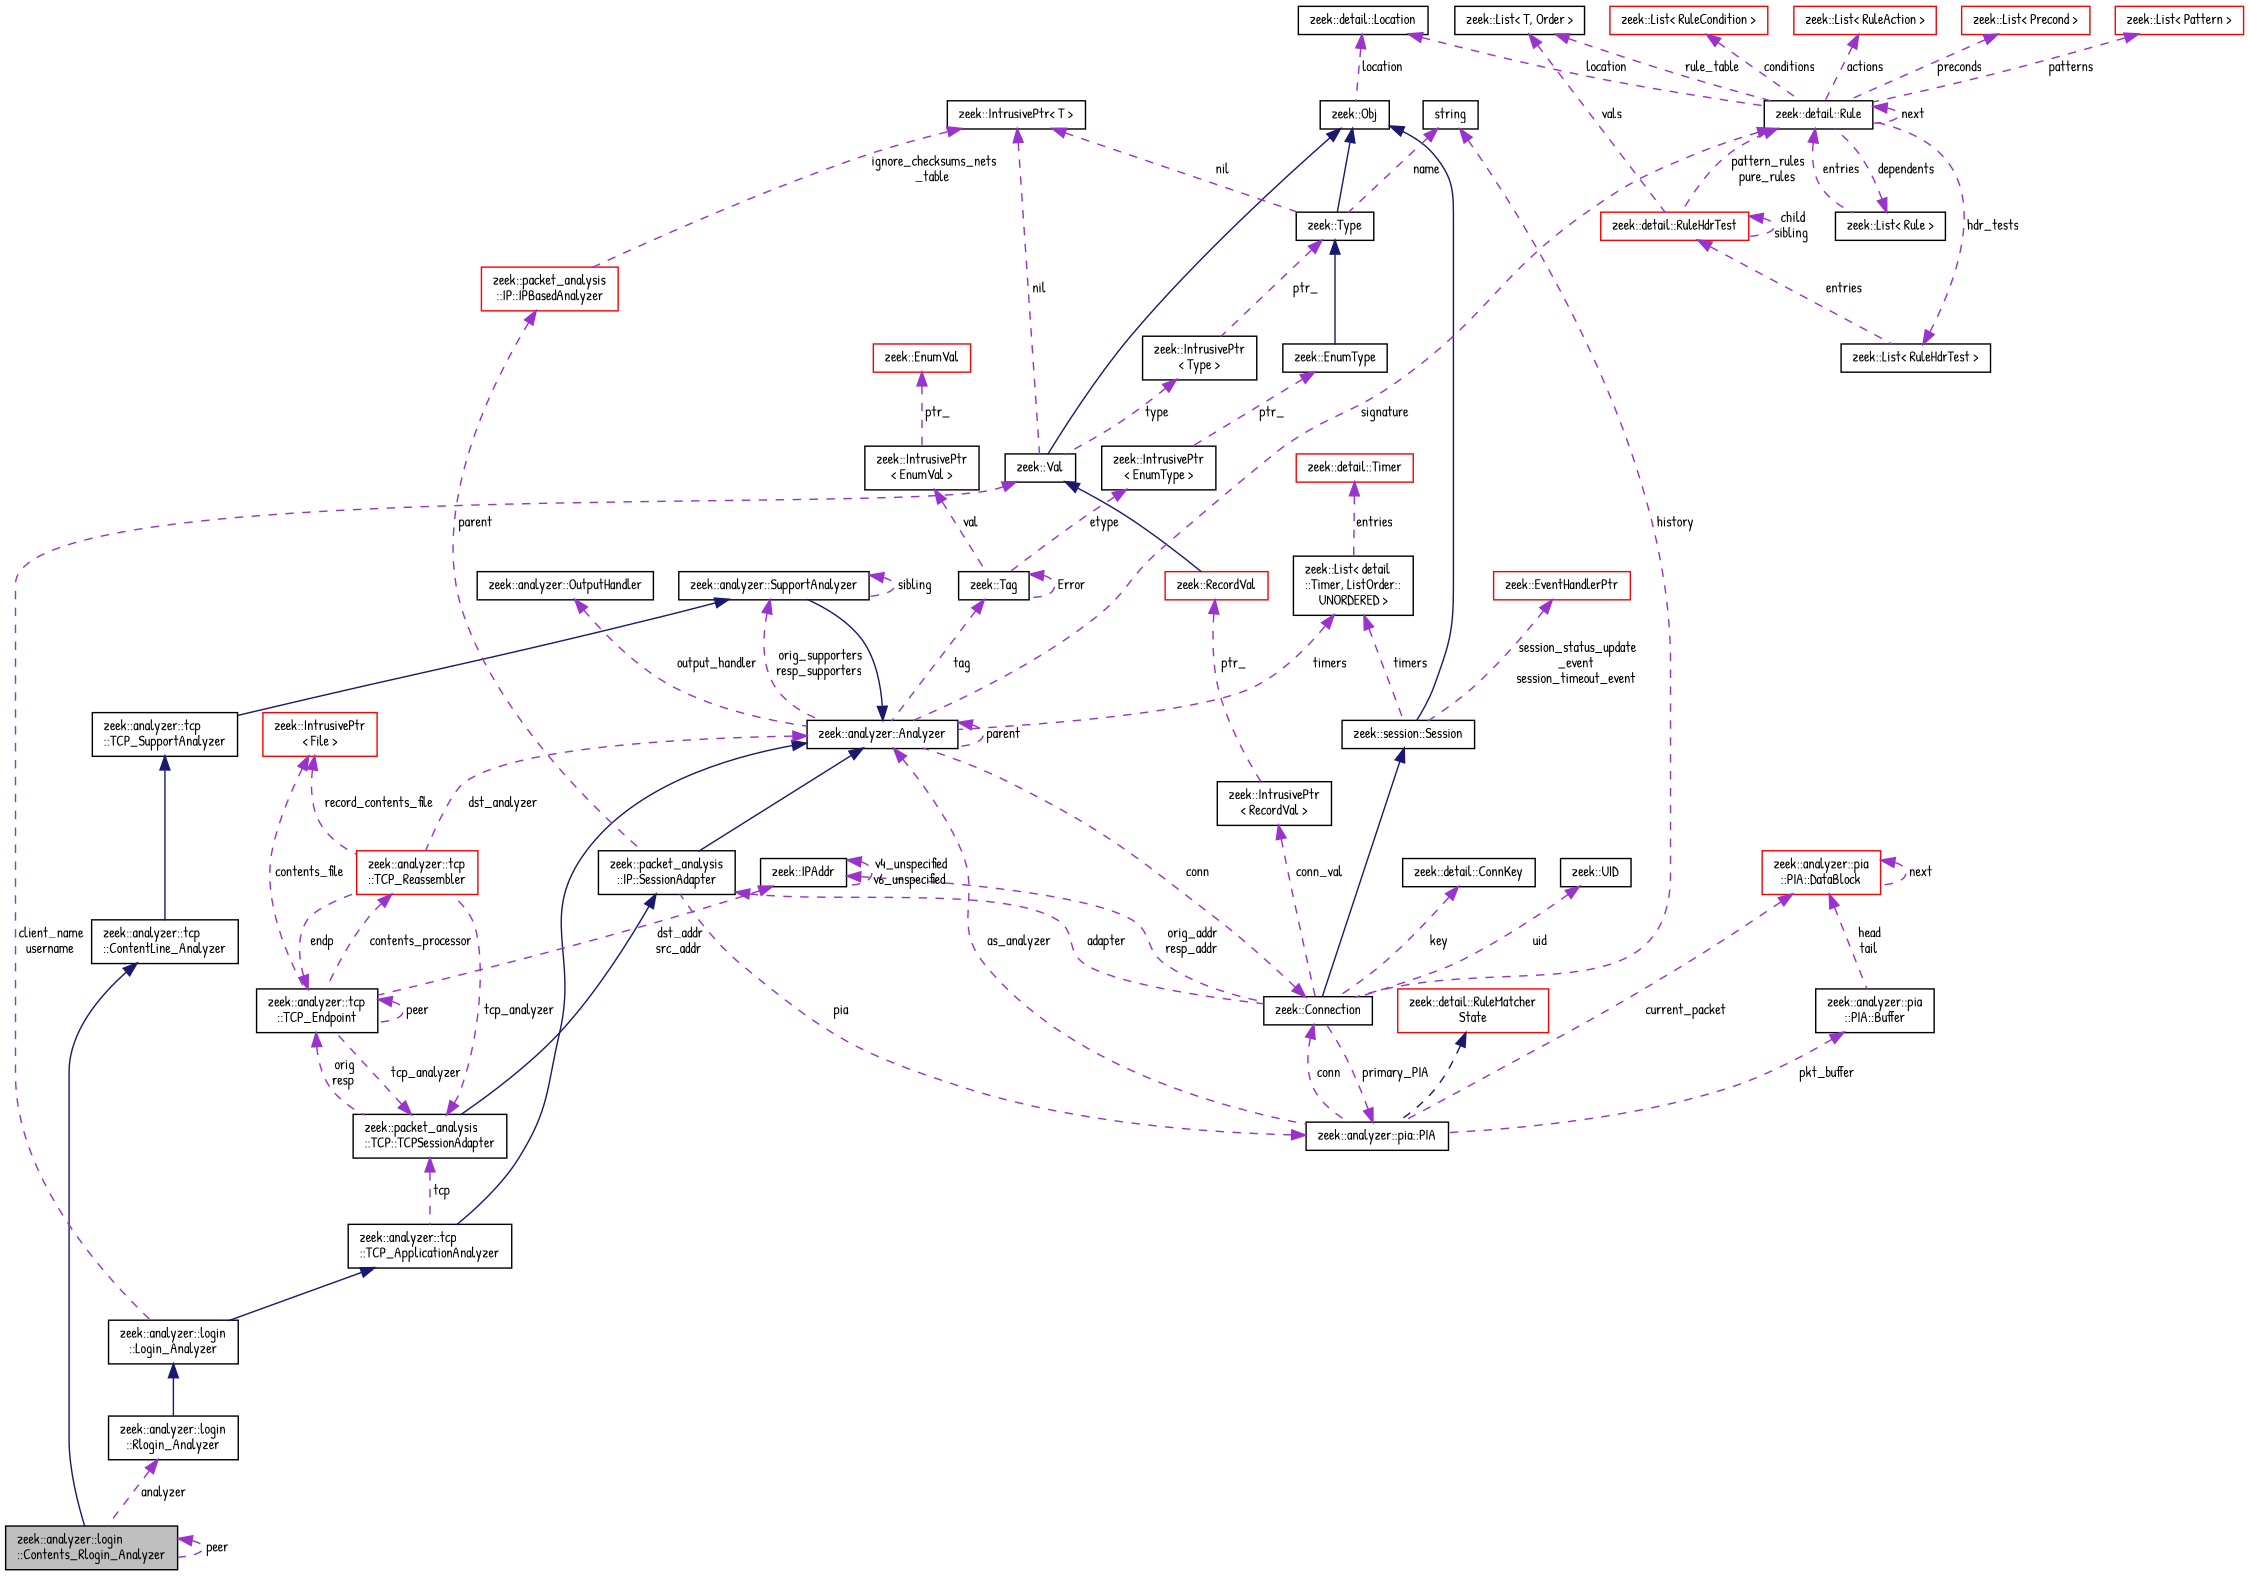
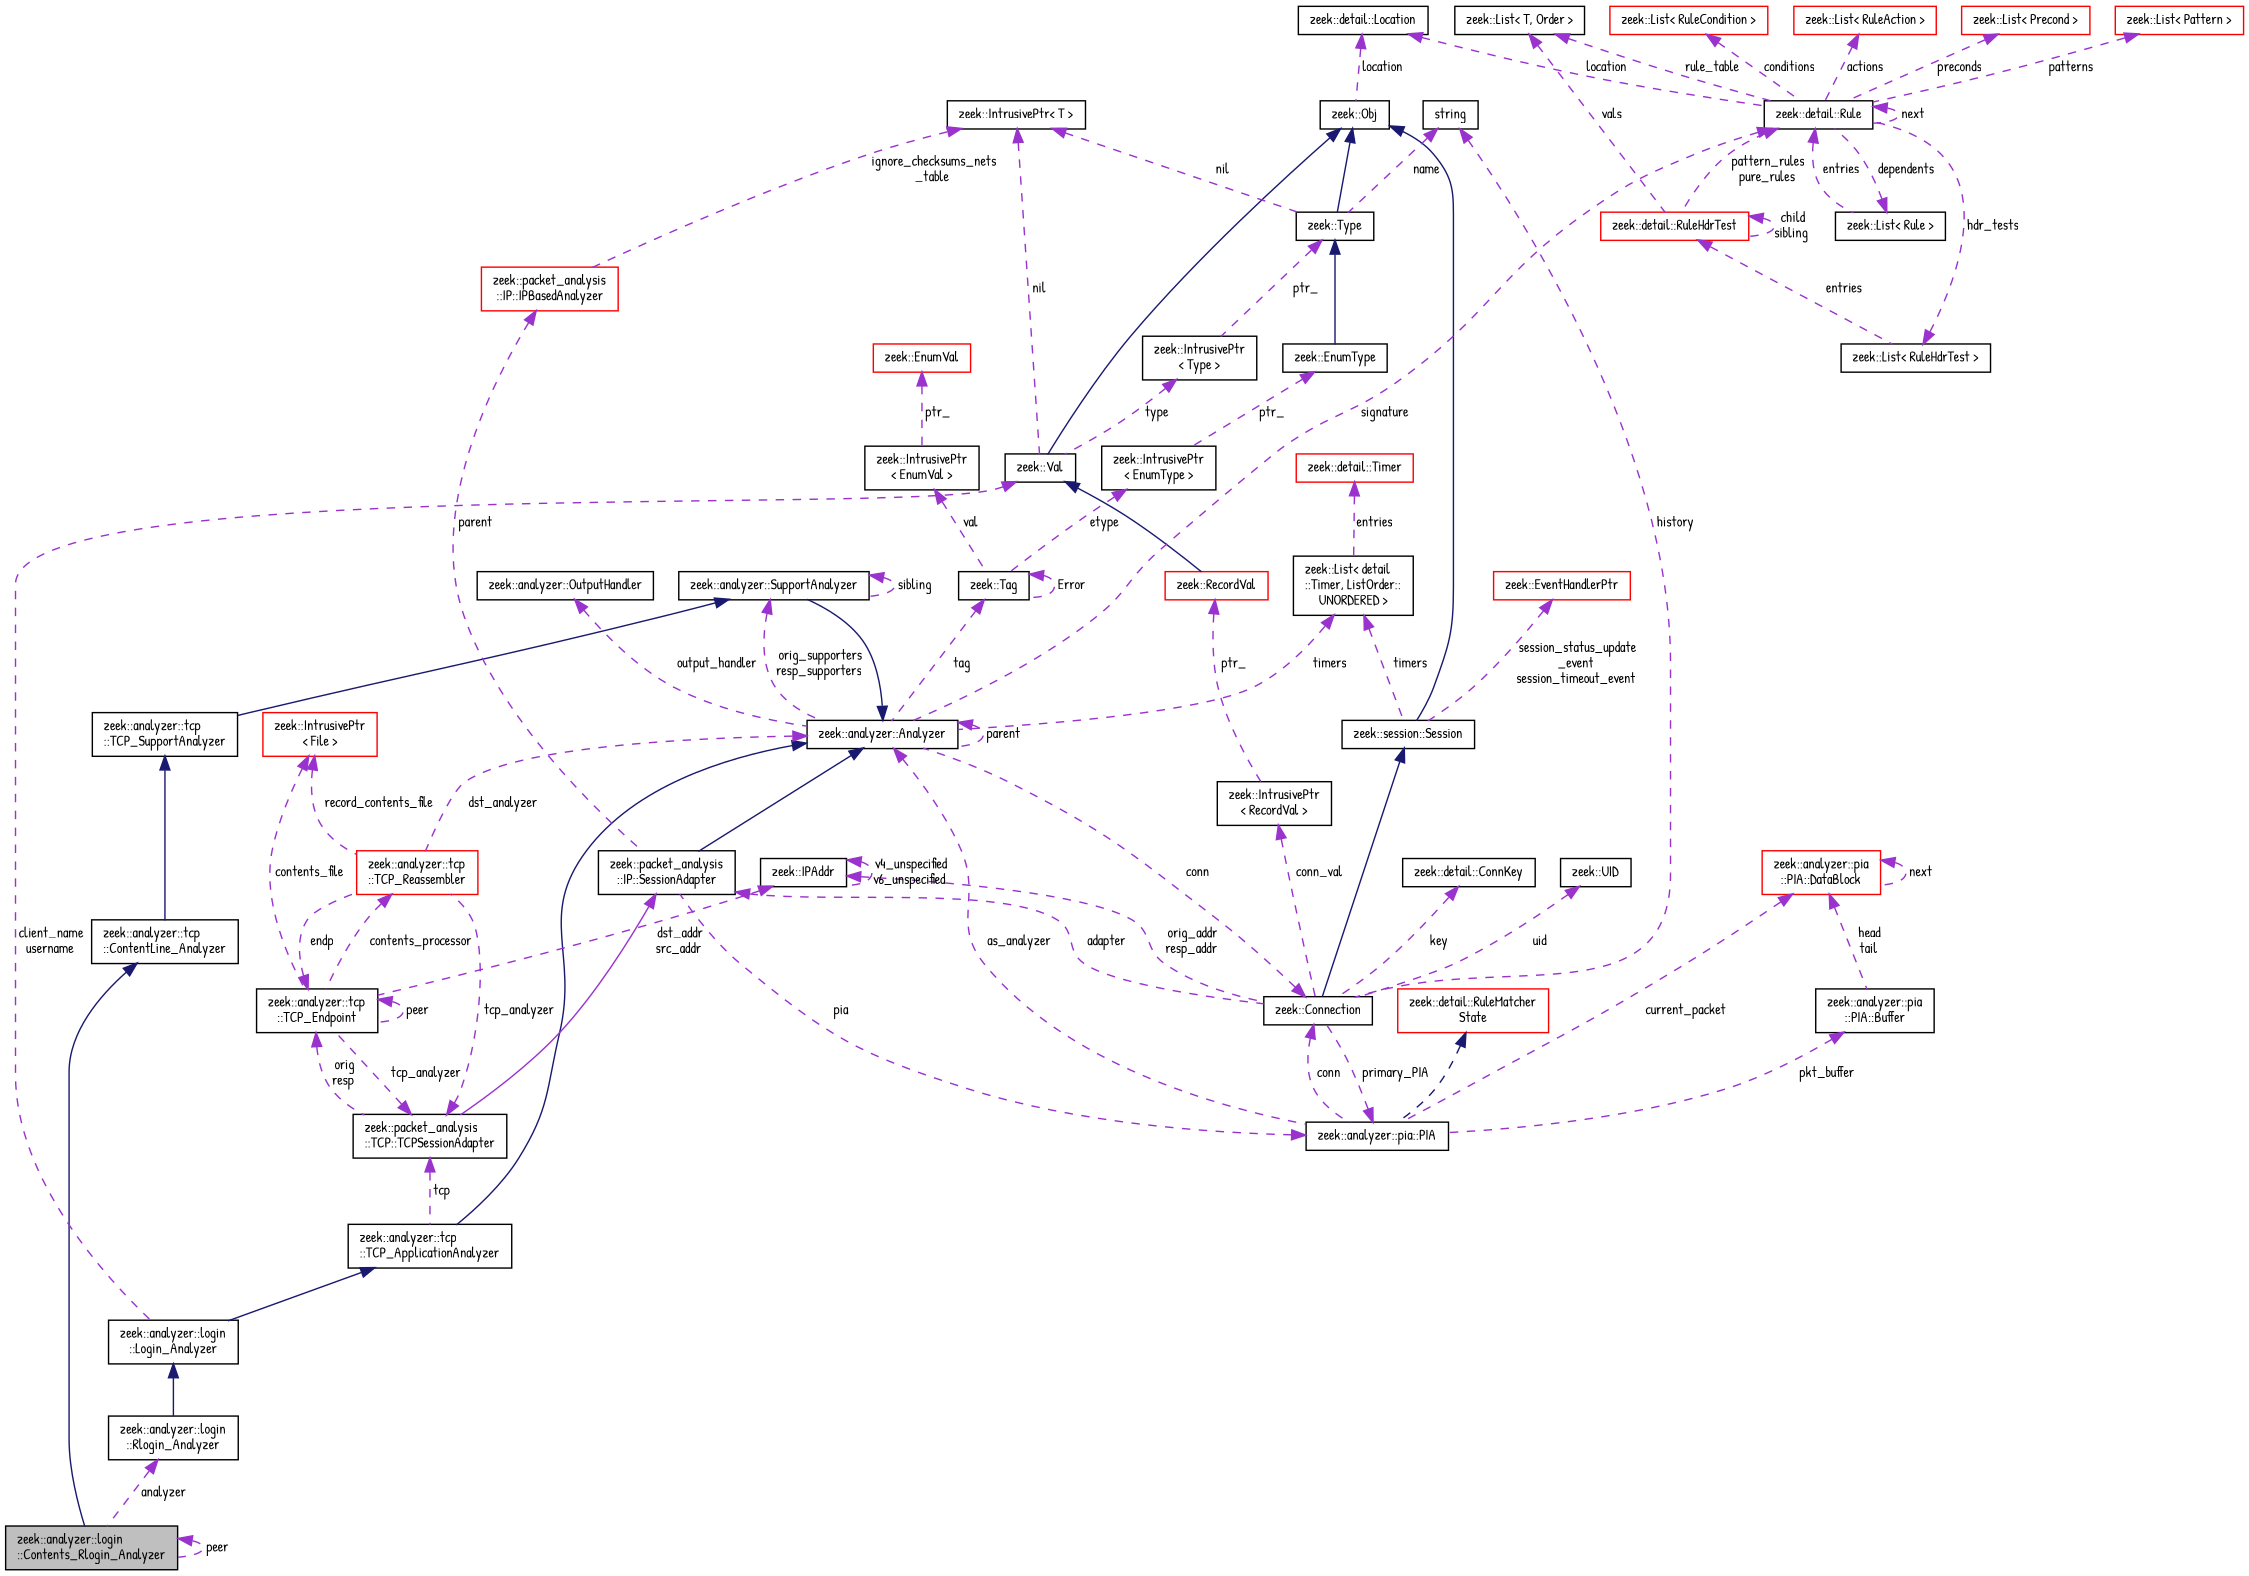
edge "zeek::packet_analysis ::TCP::TCPSessionAdapter" -> "zeek::packet_analysis ::IP::SessionAdapter": color midnightblue -> darkorchid3
